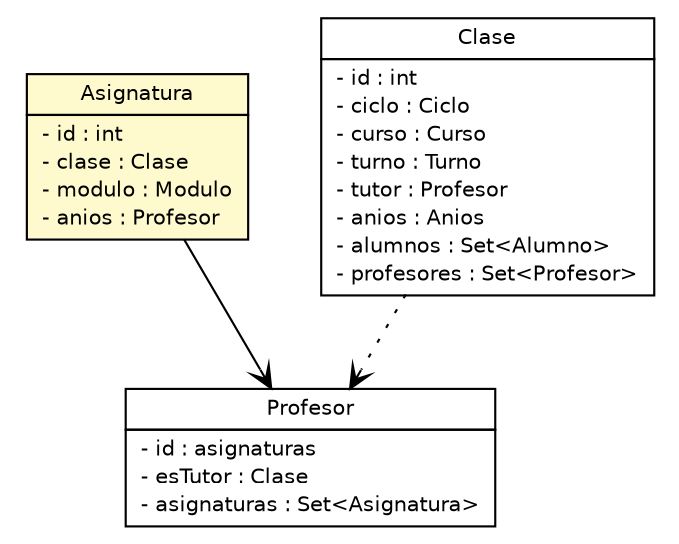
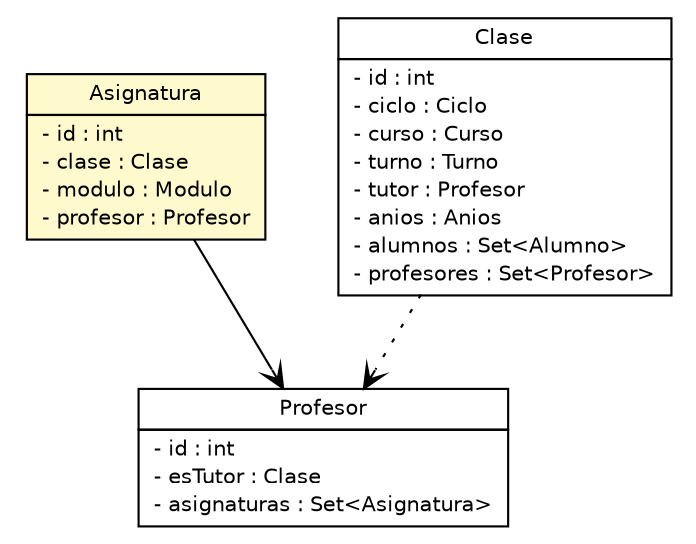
node "Asignatura": text "- anios : Profesor" -> "- profesor : Profesor"
node "Profesor": text "- id : asignaturas" -> "- id : int"
